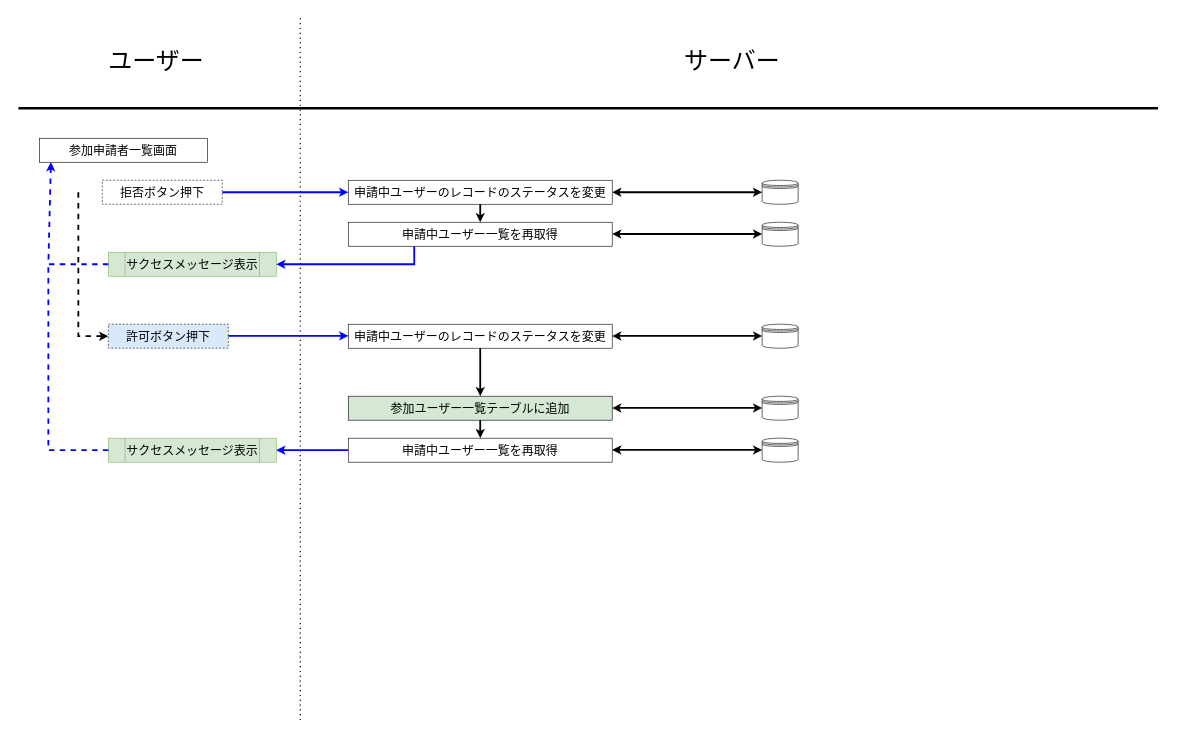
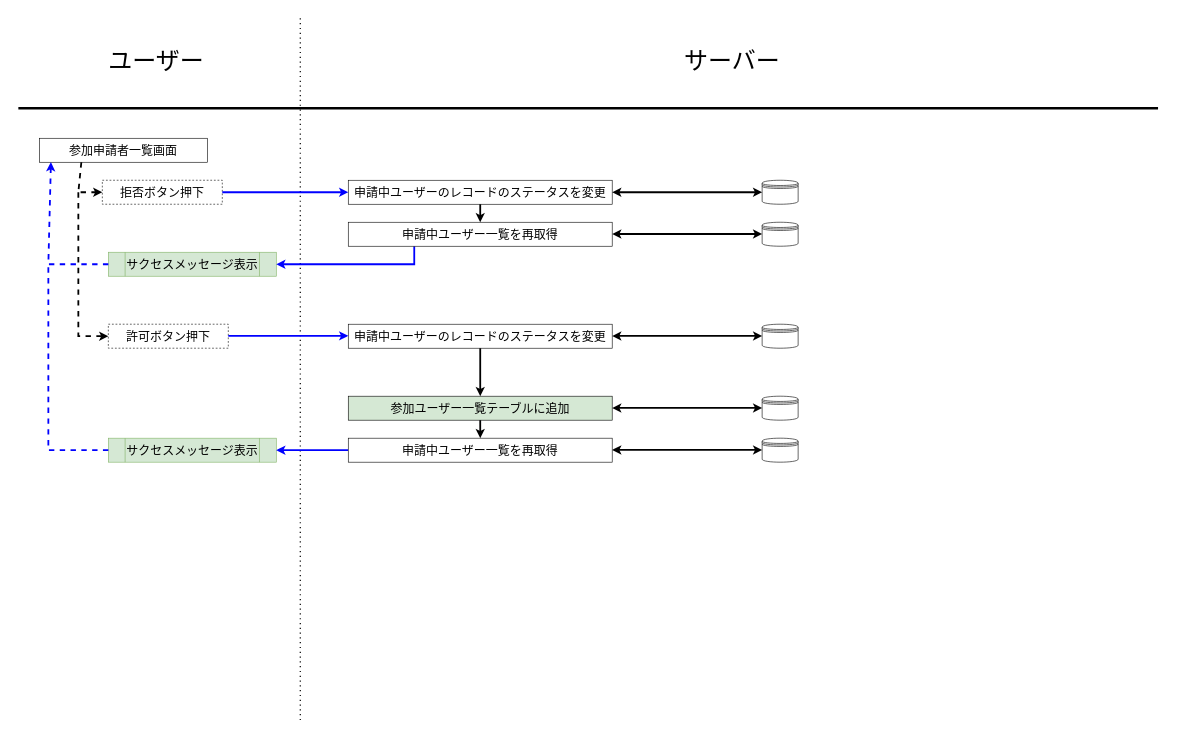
edge "参加申請者一覧画面" -> "拒否ボタン押下": added
node "許可ボタン押下": fillcolor #dae8fc -> #ffffff
